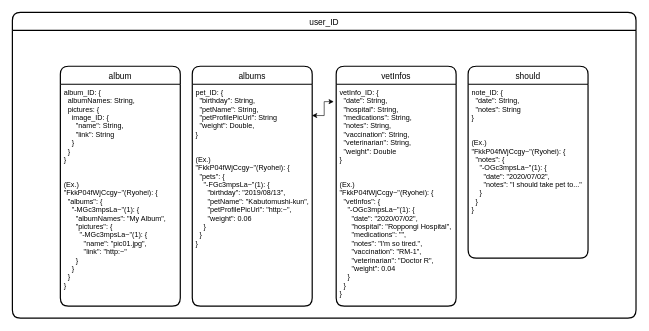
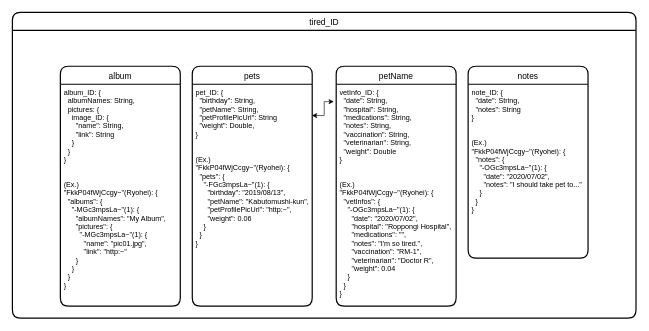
node "user_ID": label "user_ID" -> "tired_ID"
node "albums": label "albums" -> "pets"
node "vetInfos": label "vetInfos" -> "petName"
node "should": label "should" -> "notes"
